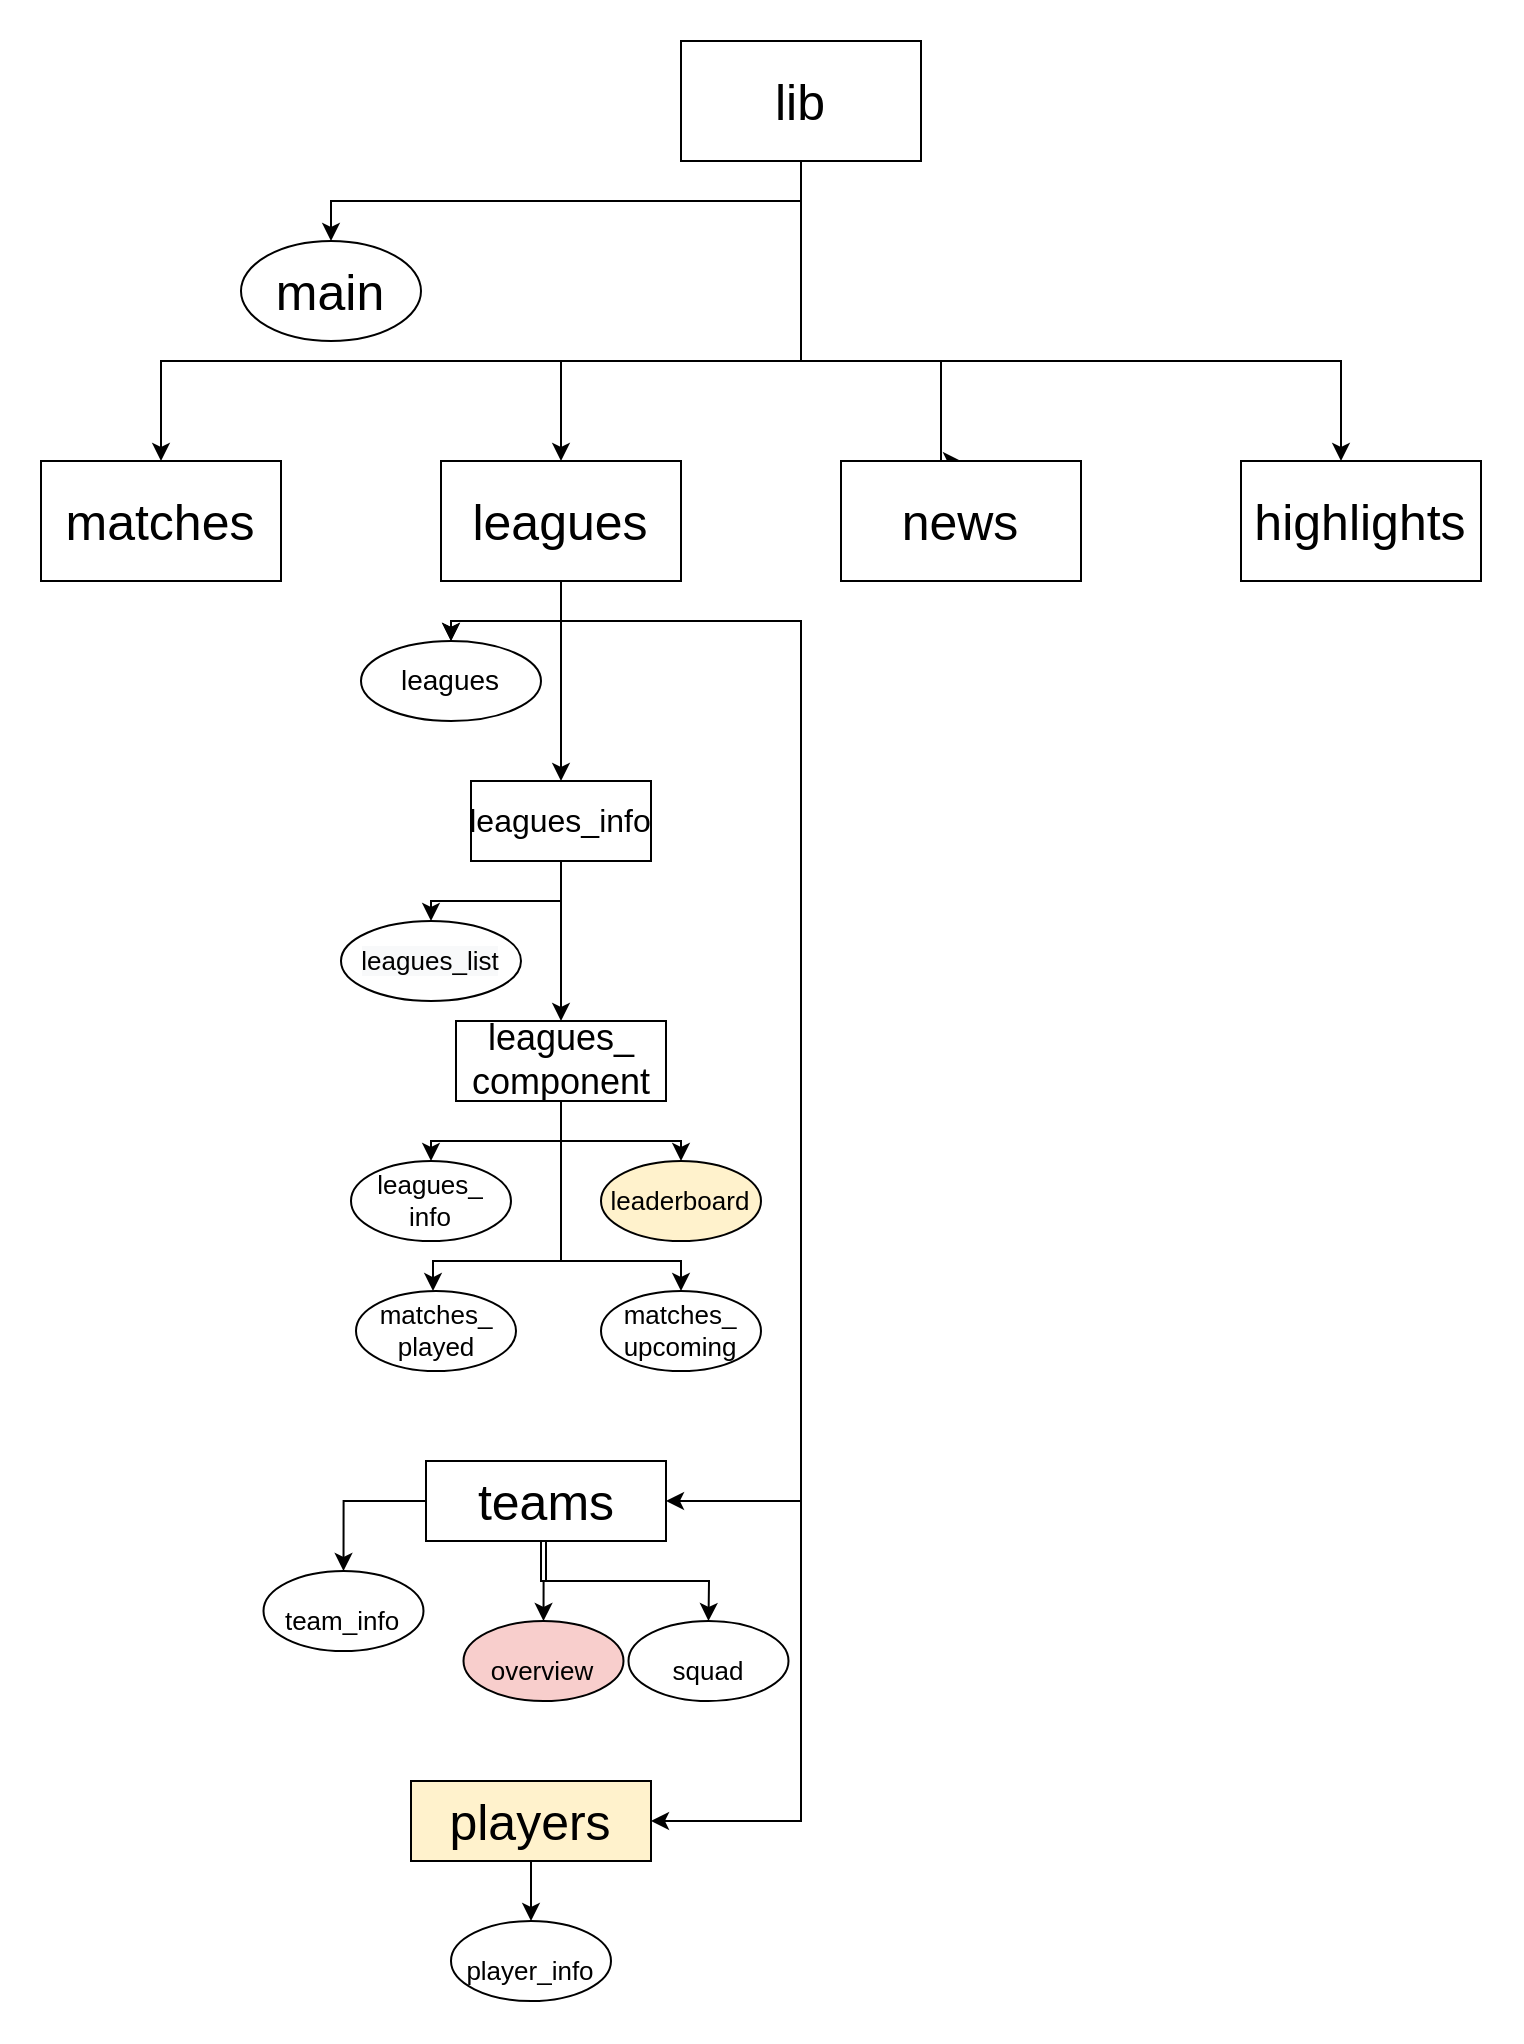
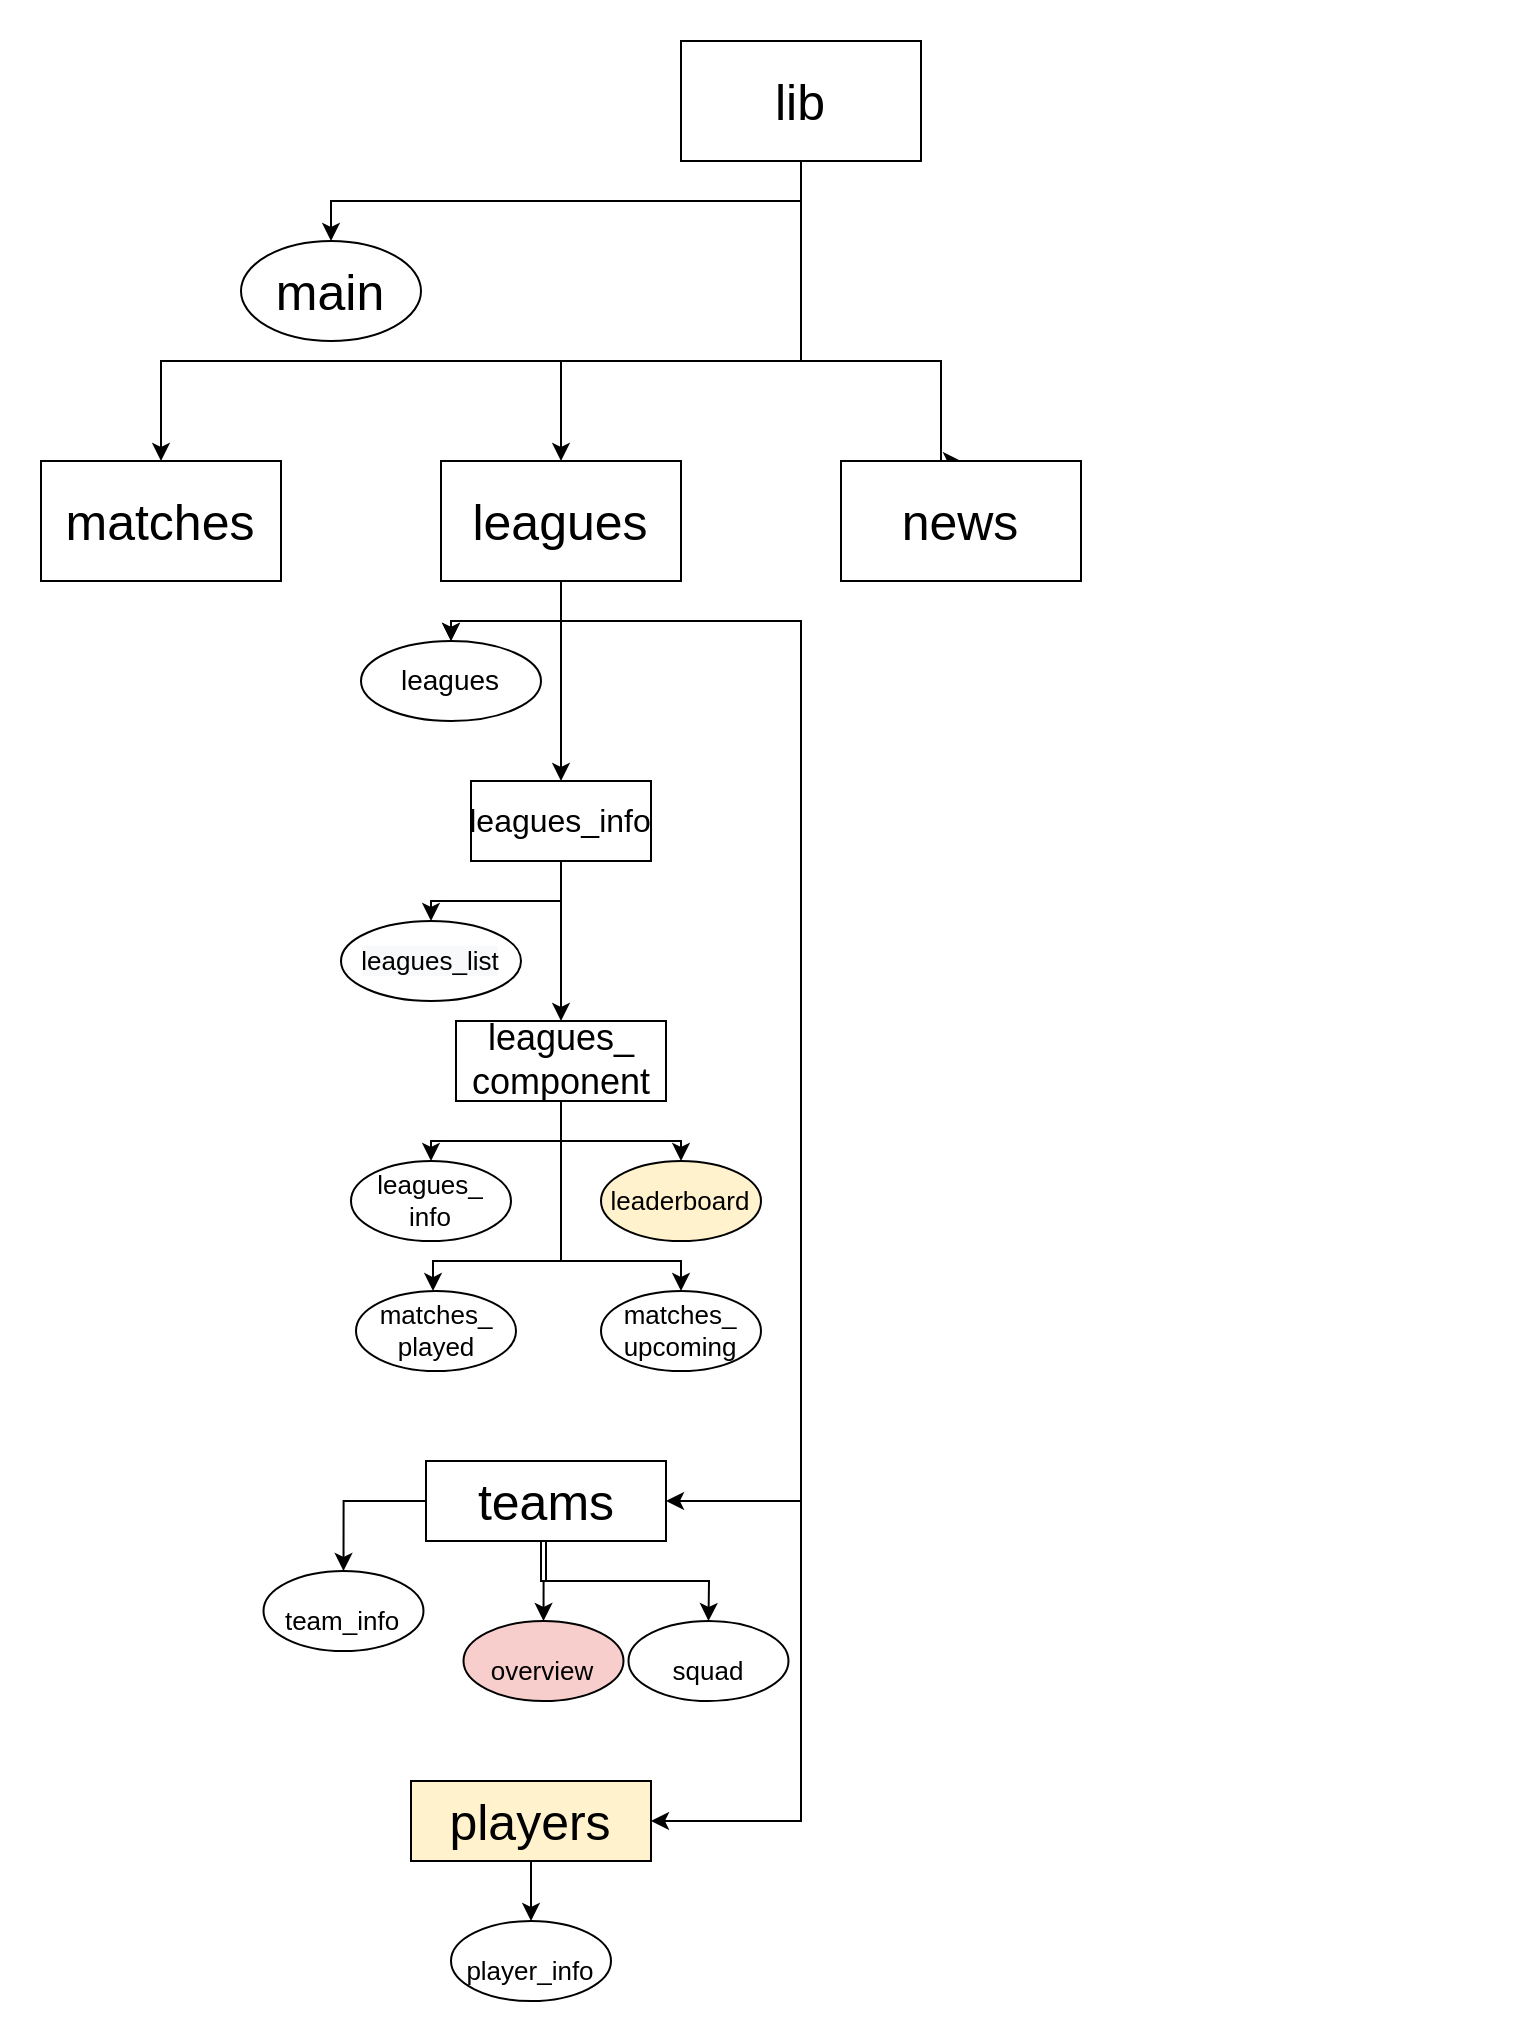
edge "lib" -> "highlights": removed
node "highlights": removed
